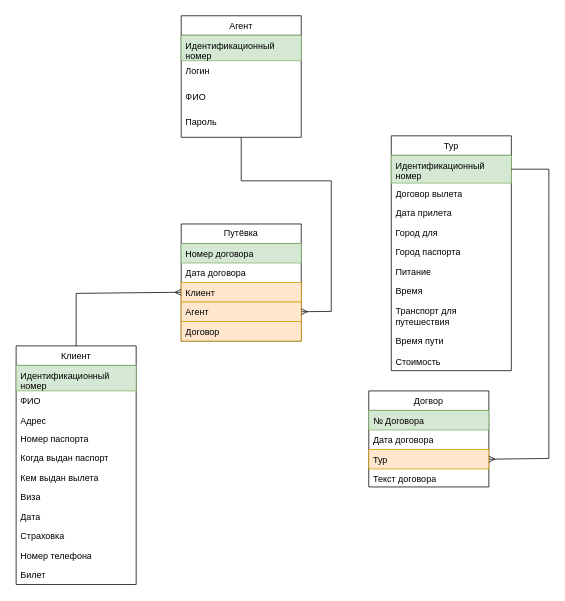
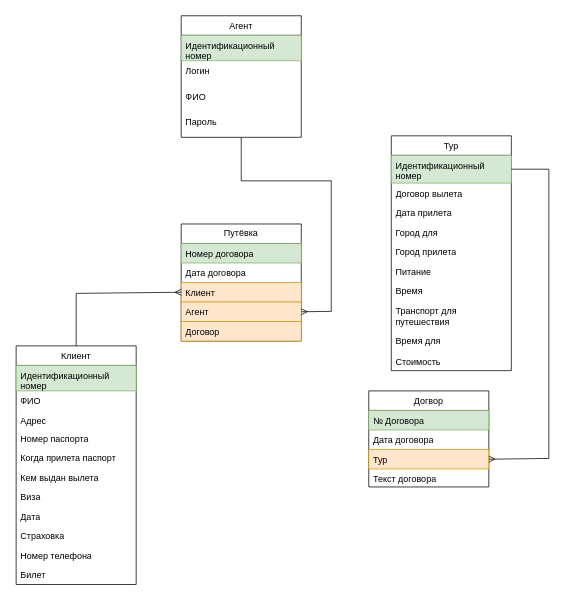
node "Город паспорта": label "Город паспорта" -> "Город прилета"
node "Время пути": label "Время пути" -> "Время для"
node "Когда выдан паспорт": label "Когда выдан паспорт" -> "Когда прилета паспорт"
